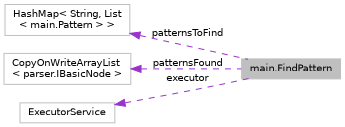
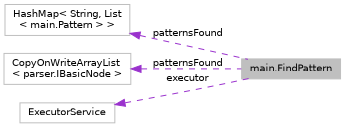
edge "main.FindPattern" -> "HashMap< String, List < main.Pattern > >": label " patternsToFind" -> " patternsFound"
